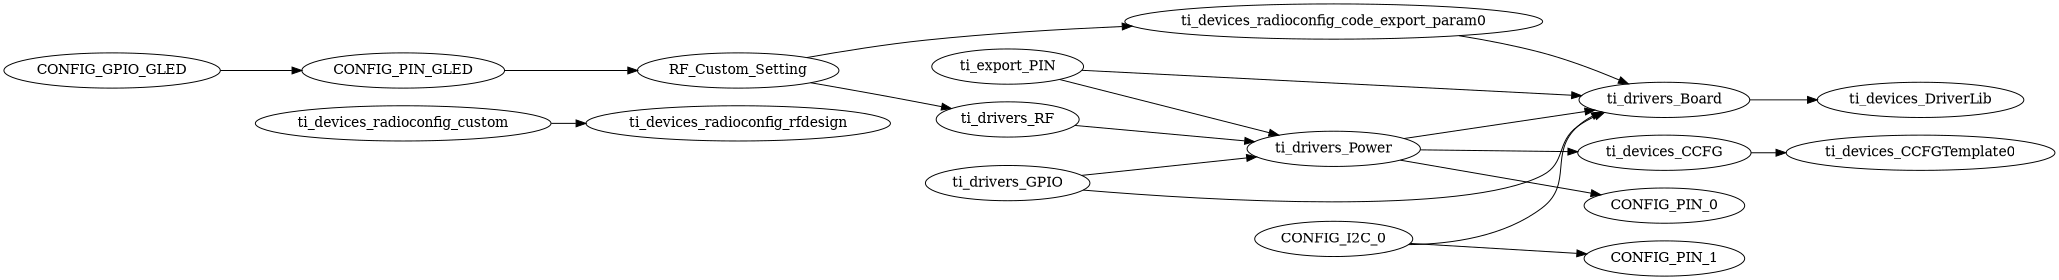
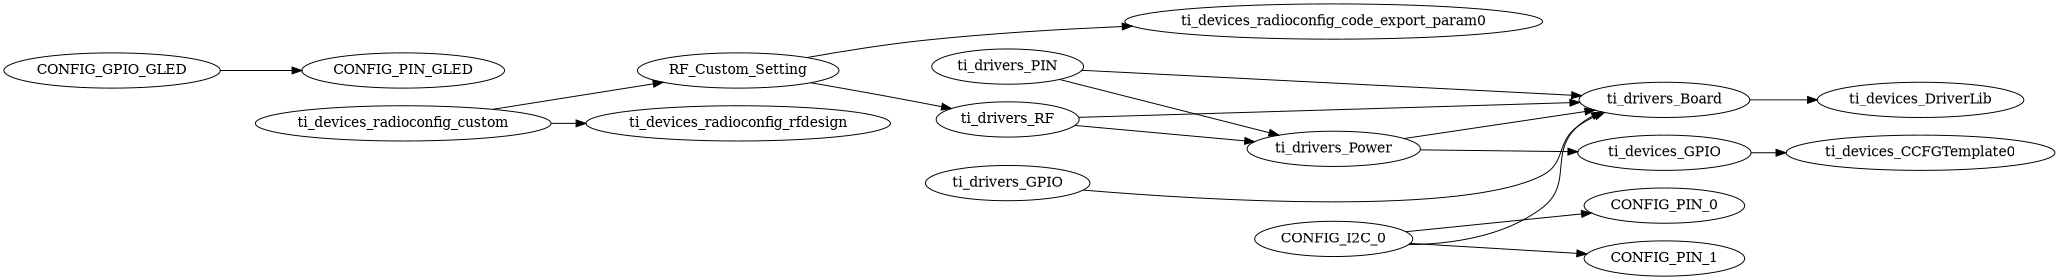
edge "ti_devices_radioconfig_code_export_param0" -> "ti_drivers_Board": now "ti_drivers_RF" -> "ti_drivers_Board"
node "ti_export_PIN": label "ti_export_PIN" -> "ti_drivers_PIN"
edge "CONFIG_PIN_GLED" -> "RF_Custom_Setting": now "ti_devices_radioconfig_custom" -> "RF_Custom_Setting"
node "ti_devices_CCFG": label "ti_devices_CCFG" -> "ti_devices_GPIO"
edge "ti_drivers_GPIO" -> "ti_drivers_Power": removed
edge "ti_drivers_Power" -> "CONFIG_PIN_0": now "CONFIG_I2C_0" -> "CONFIG_PIN_0"
